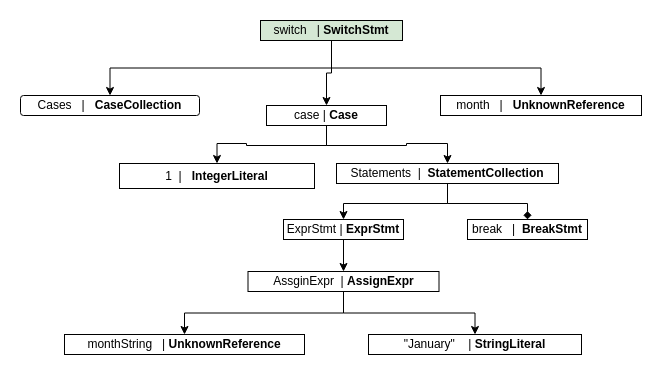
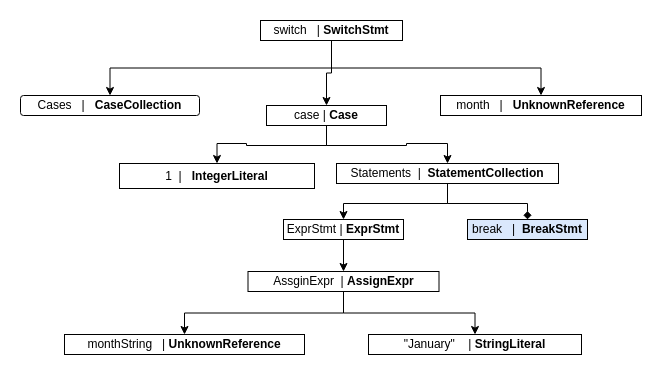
node "switch | SwitchStmt": fillcolor #d5e8d4 -> #ffffff
node "break | BreakStmt": fillcolor #ffffff -> #dae8fc
